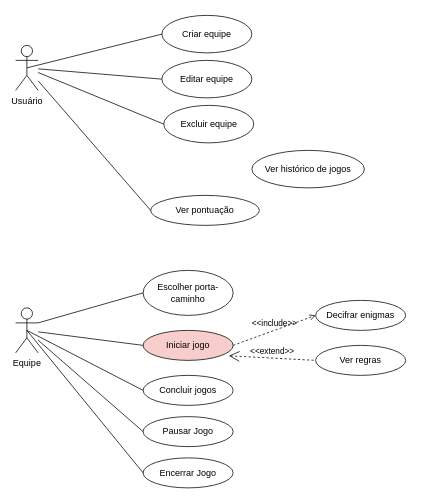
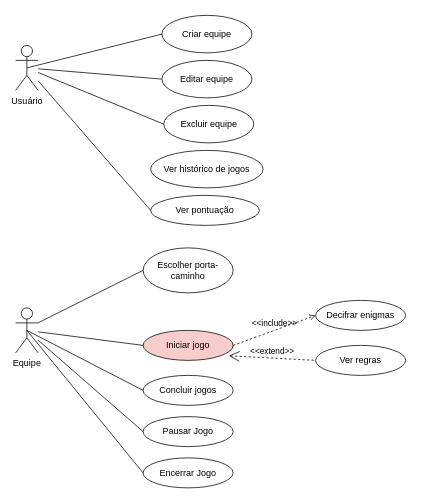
node "Ver histórico de jogos": moved (308, 169) -> (207, 169)
node "Escolher porta-caminho": moved (188, 293) -> (188, 270)
